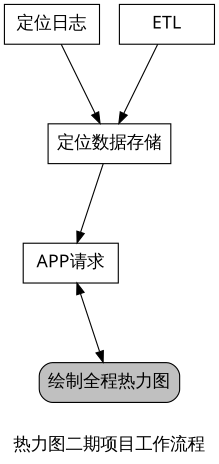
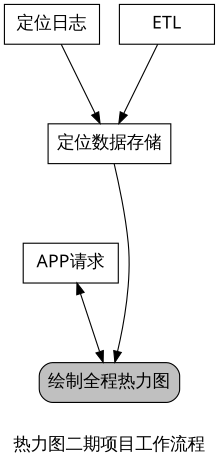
edge "定位数据存储" -> "APP请求": now "定位数据存储" -> "绘制全程热力图"
